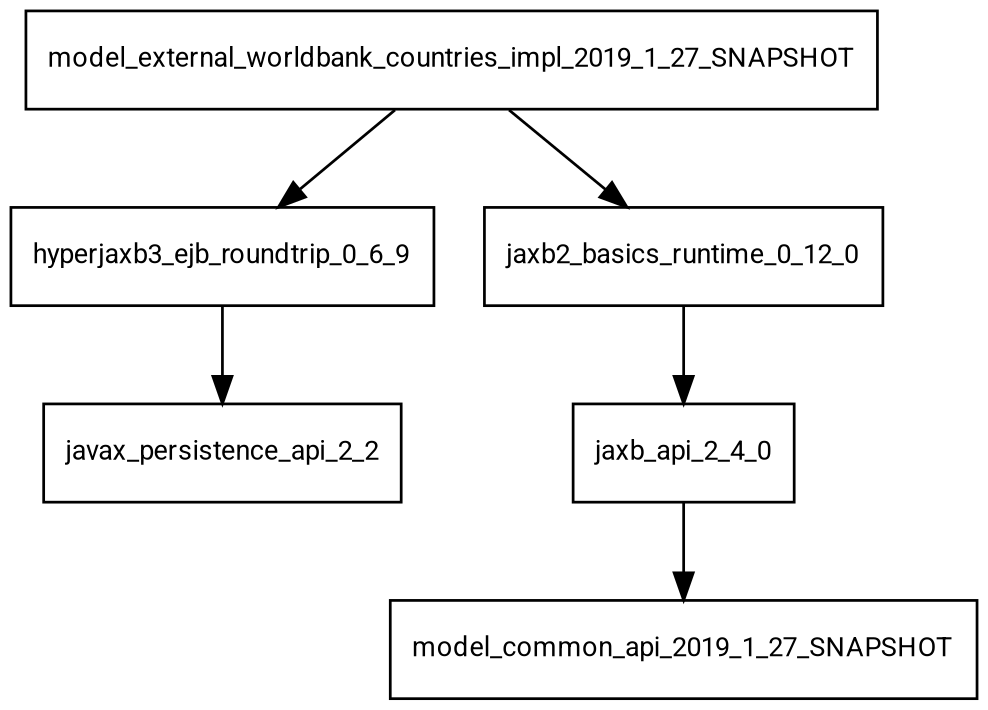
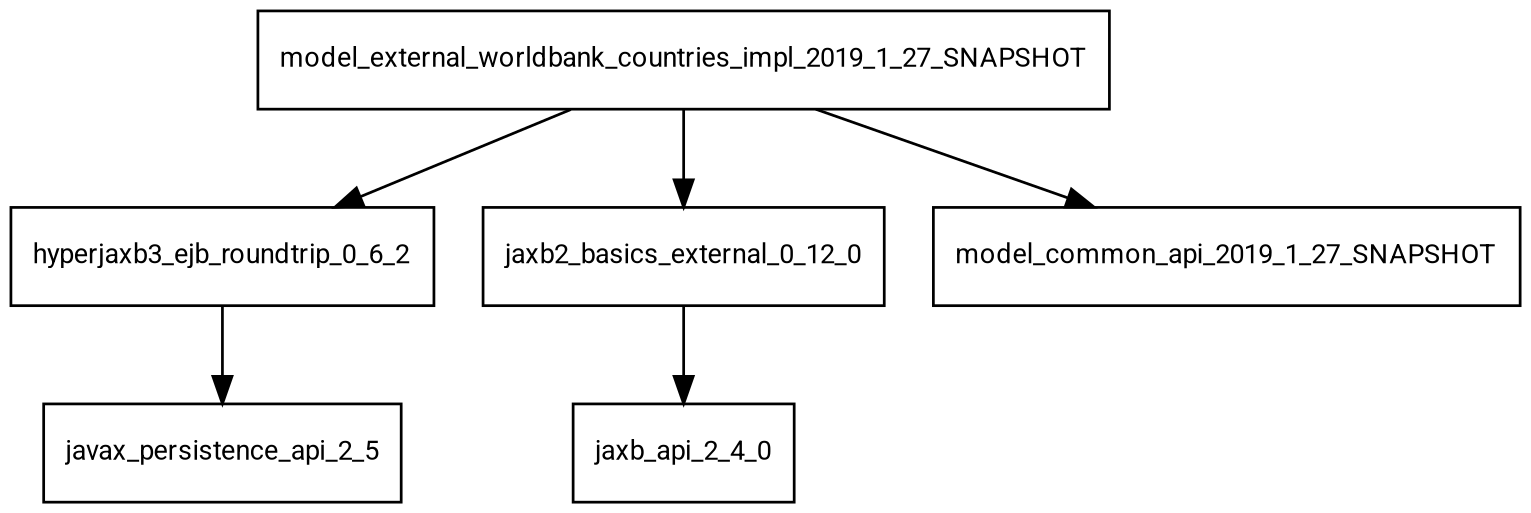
node "hyperjaxb3_ejb_roundtrip_0_6_9": label "hyperjaxb3_ejb_roundtrip_0_6_9" -> "hyperjaxb3_ejb_roundtrip_0_6_2"
node "jaxb2_basics_runtime_0_12_0": label "jaxb2_basics_runtime_0_12_0" -> "jaxb2_basics_external_0_12_0"
node "javax_persistence_api_2_2": label "javax_persistence_api_2_2" -> "javax_persistence_api_2_5"
edge "jaxb_api_2_4_0" -> "model_common_api_2019_1_27_SNAPSHOT": now "model_external_worldbank_countries_impl_2019_1_27_SNAPSHOT" -> "model_common_api_2019_1_27_SNAPSHOT"
